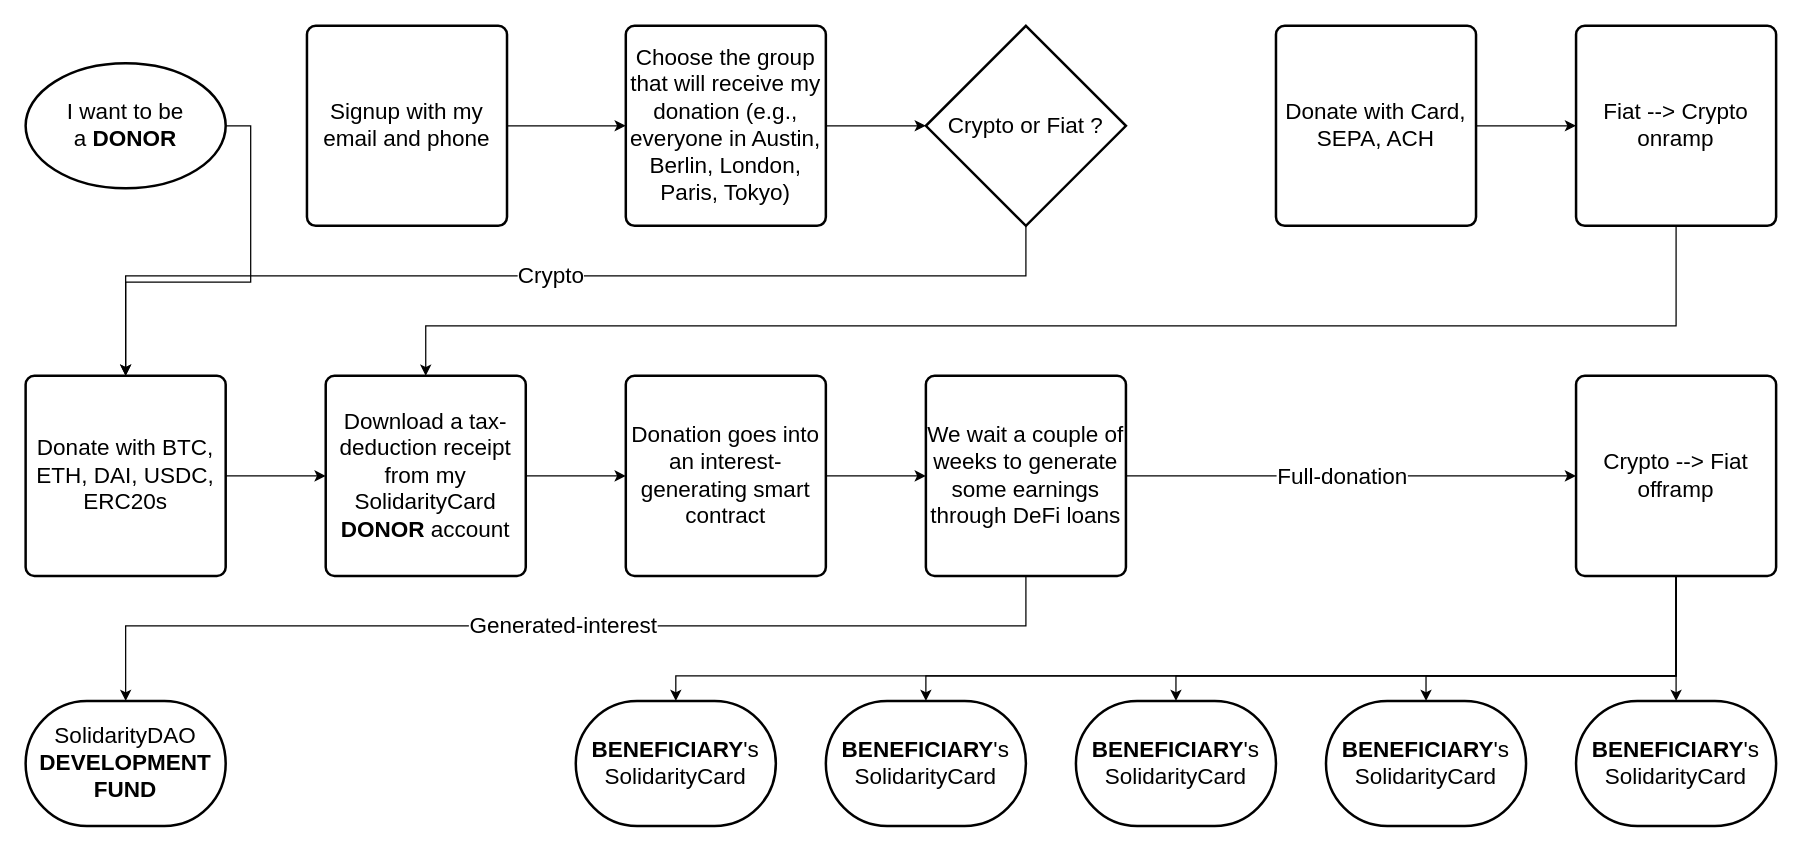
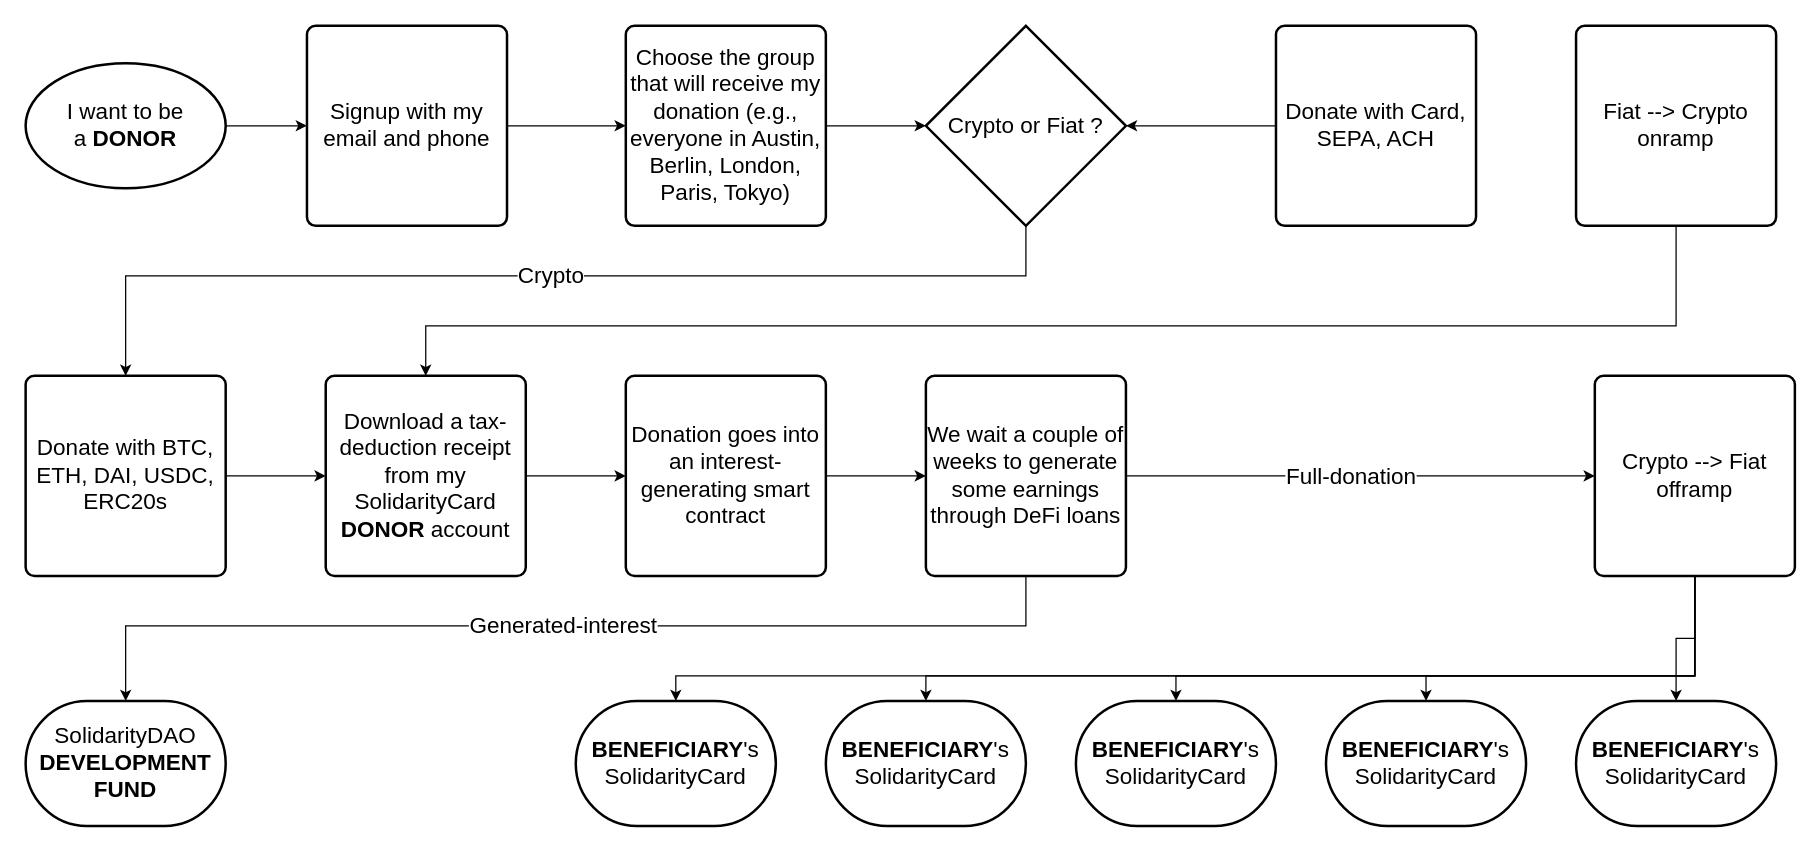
edge "Donate with Card, SEPA, ACH" -> "Fiat --> Crypto onramp": now "Donate with Card, SEPA, ACH" -> "Crypto or Fiat ?"
edge "I want to be a DONOR" -> "Donate with BTC, ETH, DAI, USDC, ERC20s": now "I want to be a DONOR" -> "Signup with my email and phone"
node "Crypto --> Fiat offramp": moved (1676, 476) -> (1694, 476)
